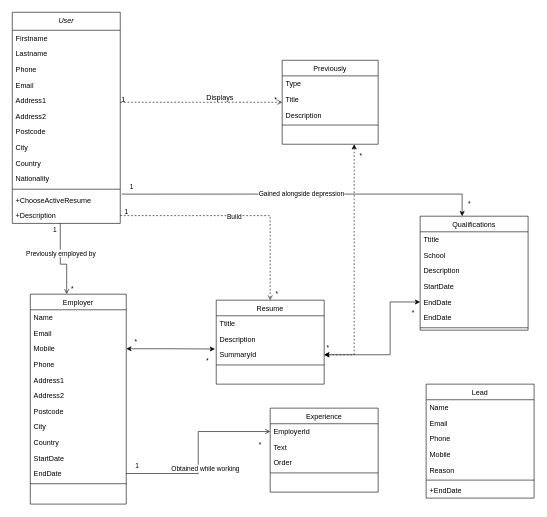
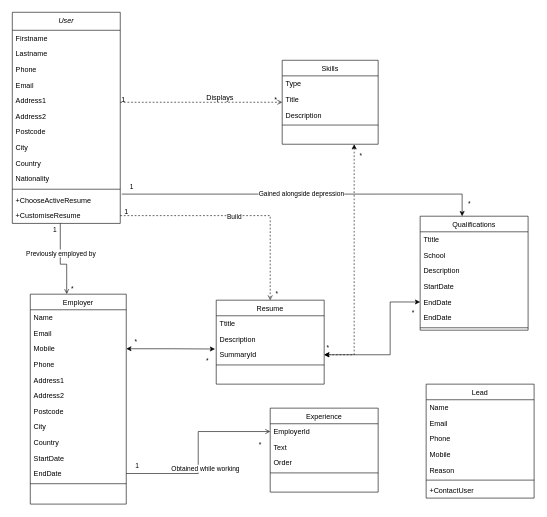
node "Previously": label "Previously" -> "Skills"
node "+Description": label "+Description" -> "+CustomiseResume"
node "+EndDate": label "+EndDate" -> "+ContactUser"
